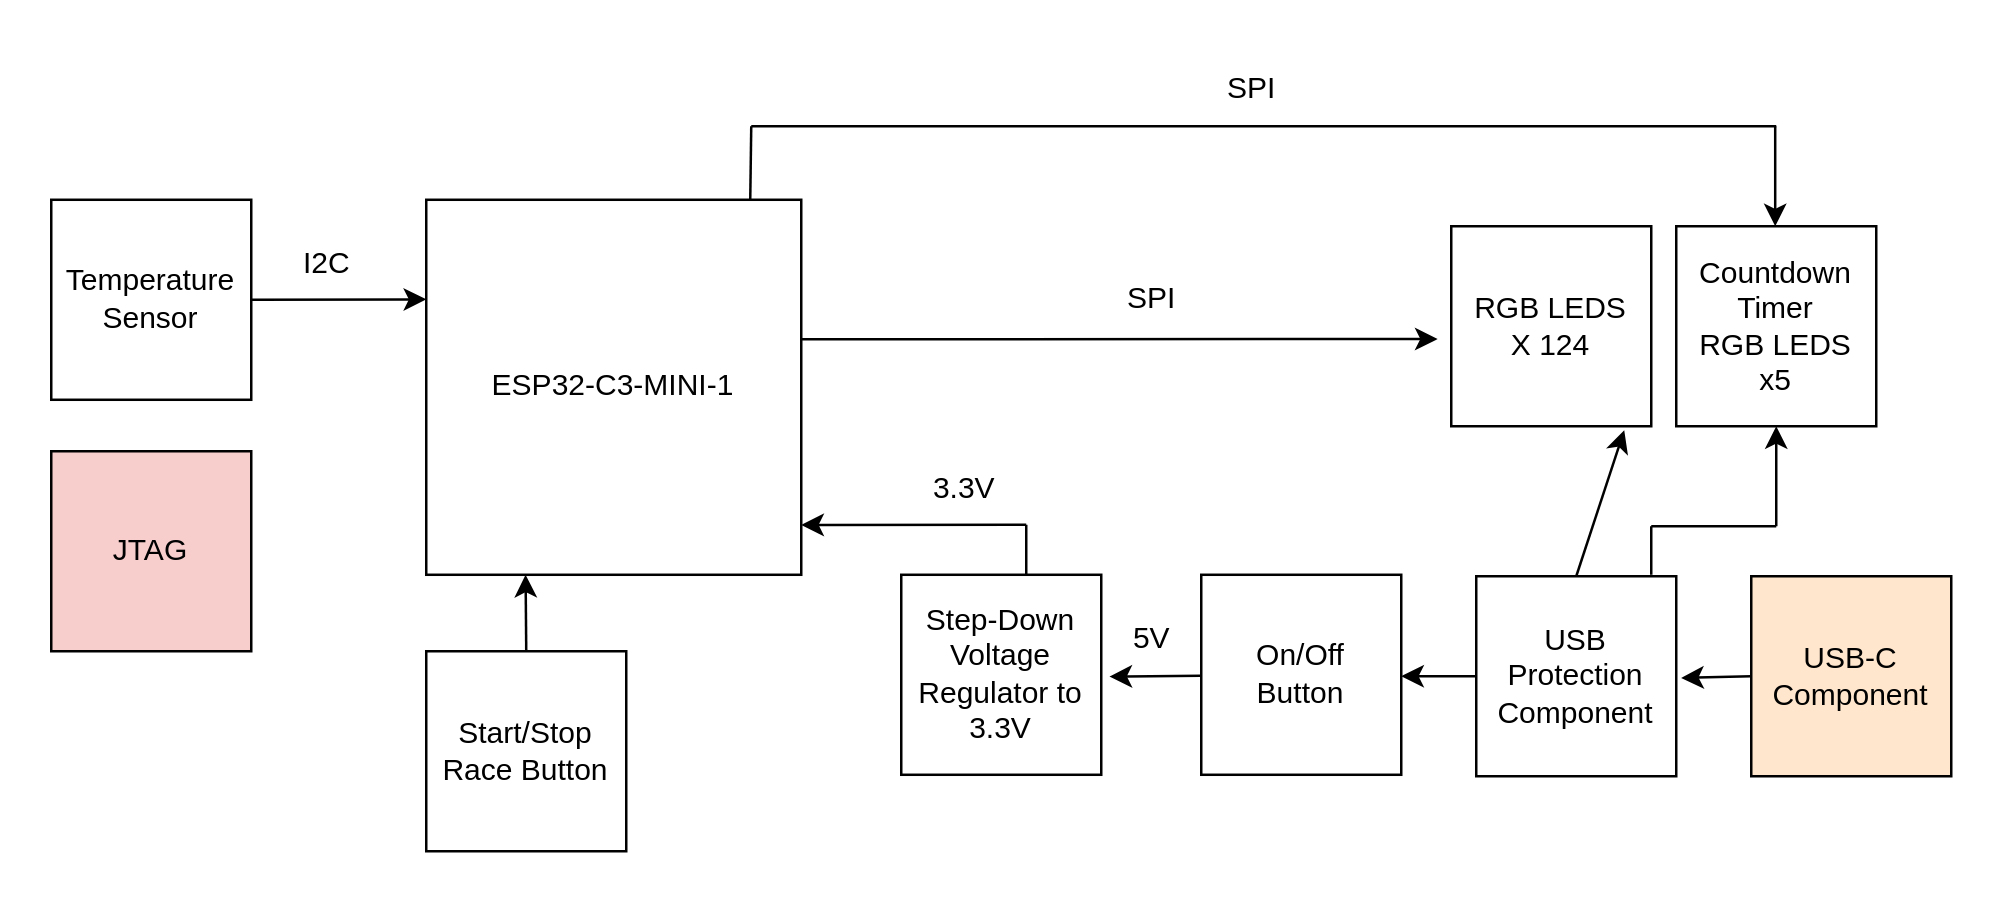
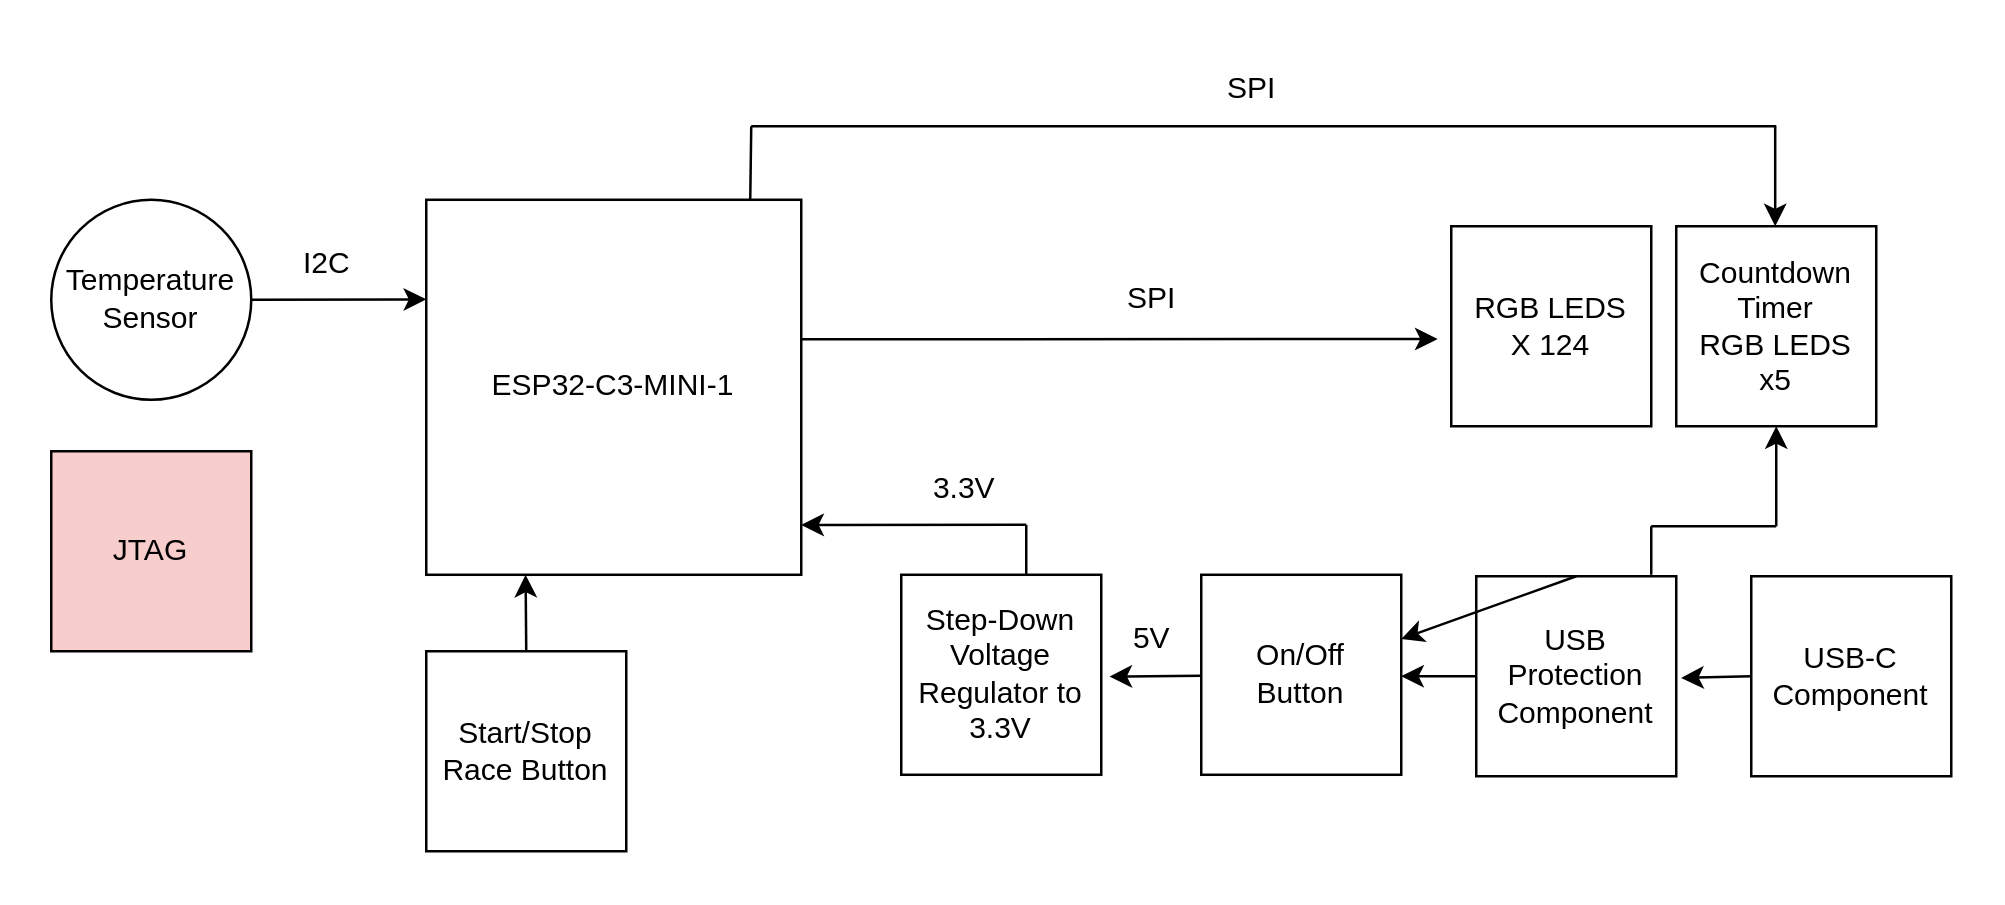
node "Temperature Sensor": shape rectangle -> ellipse
edge "USB Protection Component" -> "RGB LEDS X 124": now "USB Protection Component" -> "On/Off Button"
node "USB-C Component": fillcolor #ffe6cc -> #ffffff
